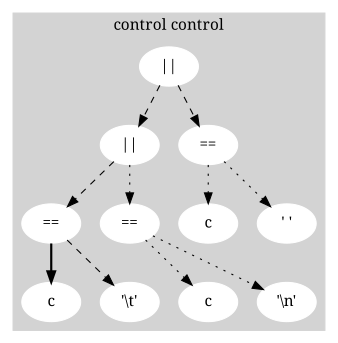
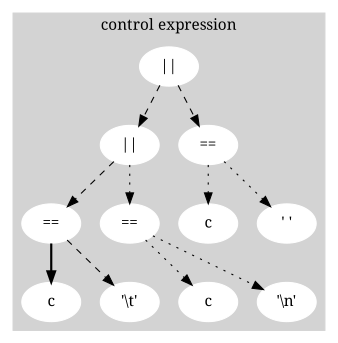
cluster "control control": label "control control" -> "control expression"
